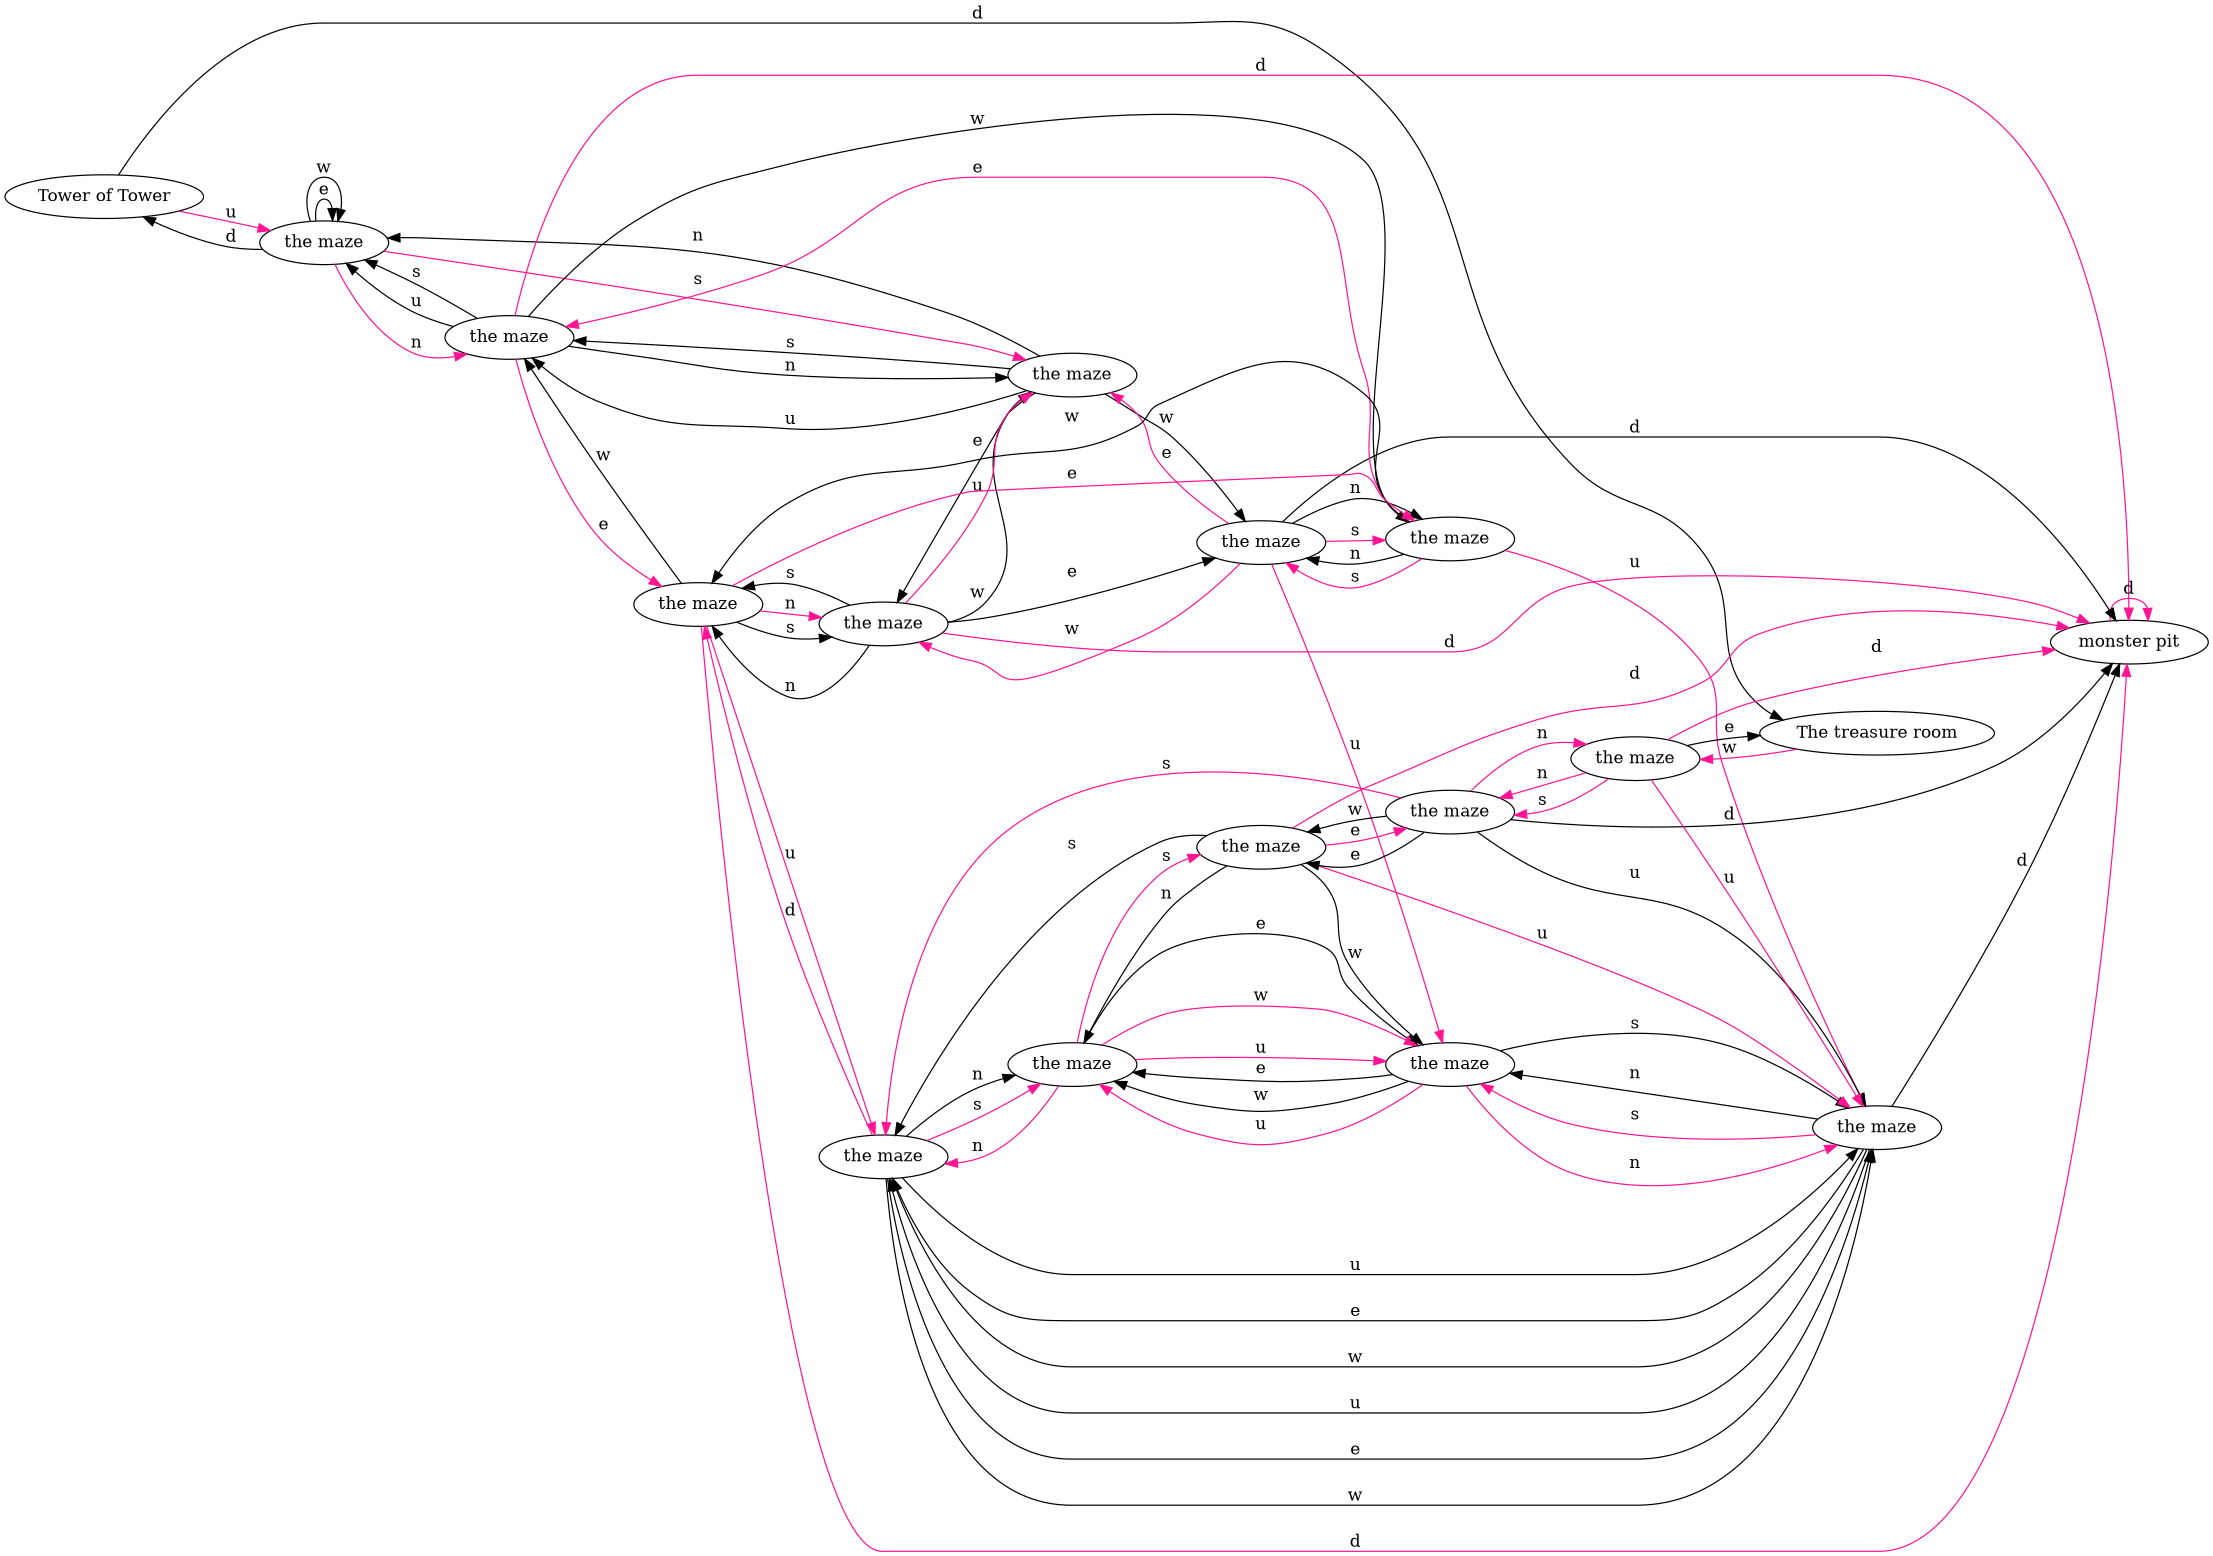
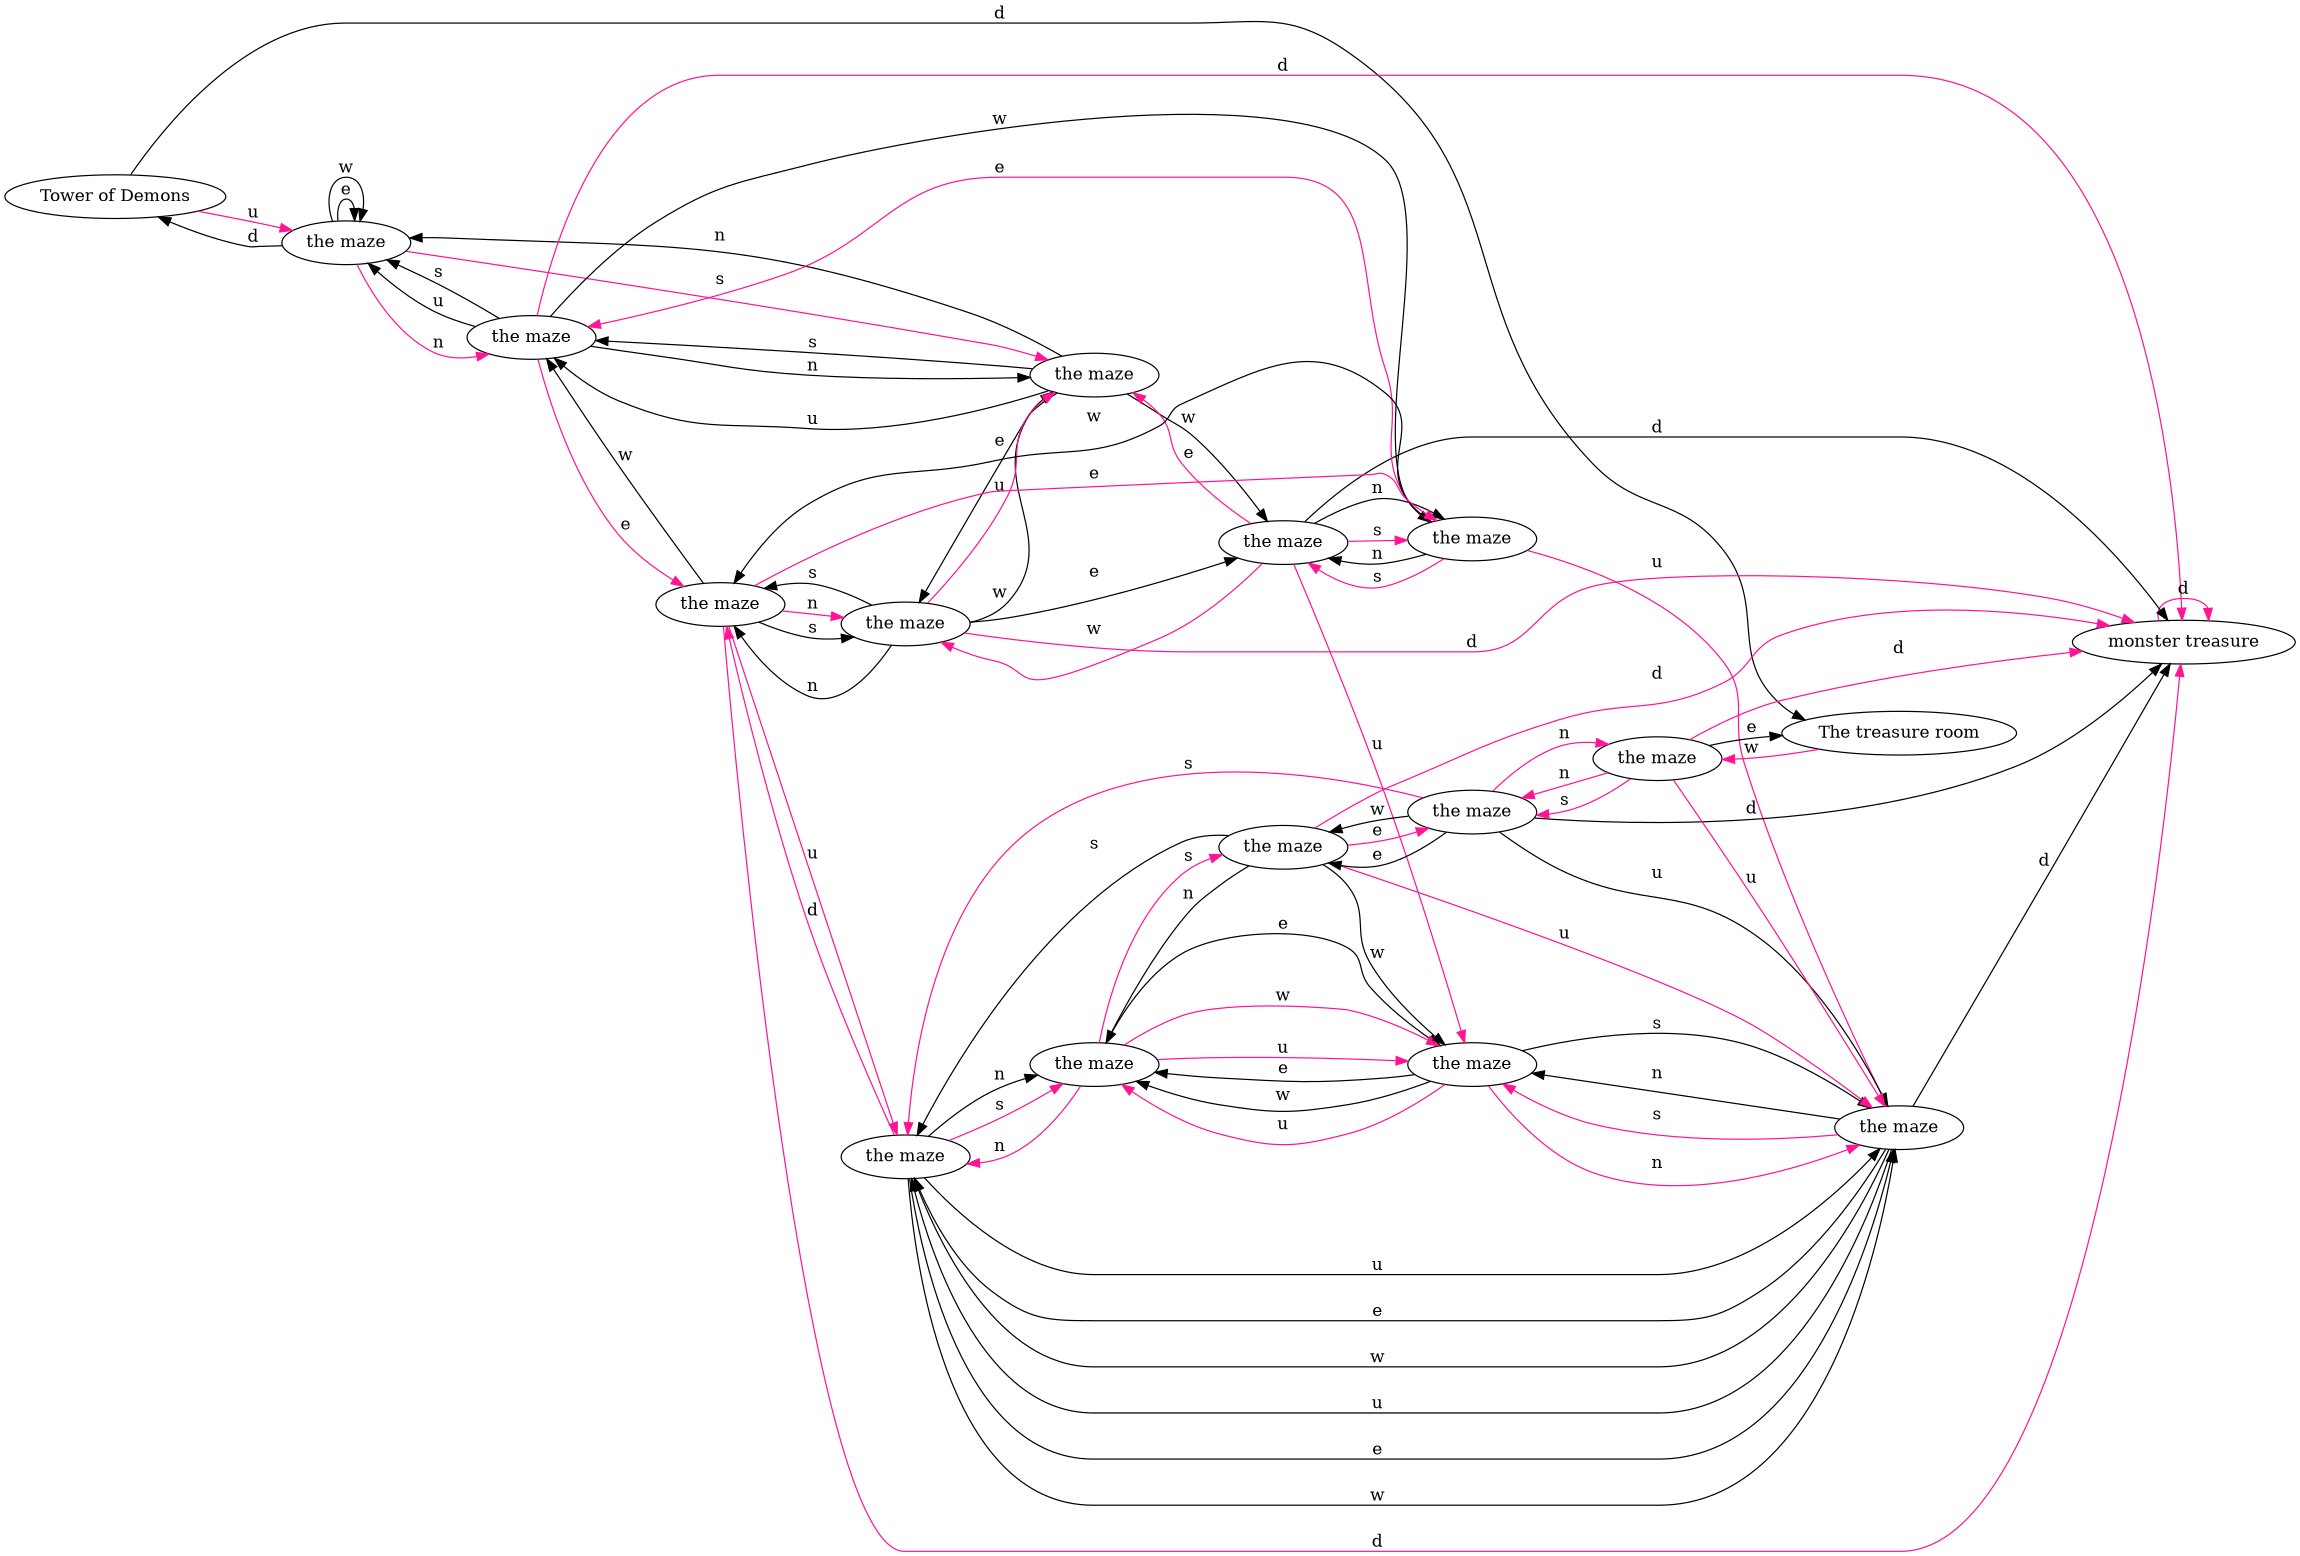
node "Tower of Tower": label "Tower of Tower" -> "Tower of Demons"
node "monster pit": label "monster pit" -> "monster treasure"
